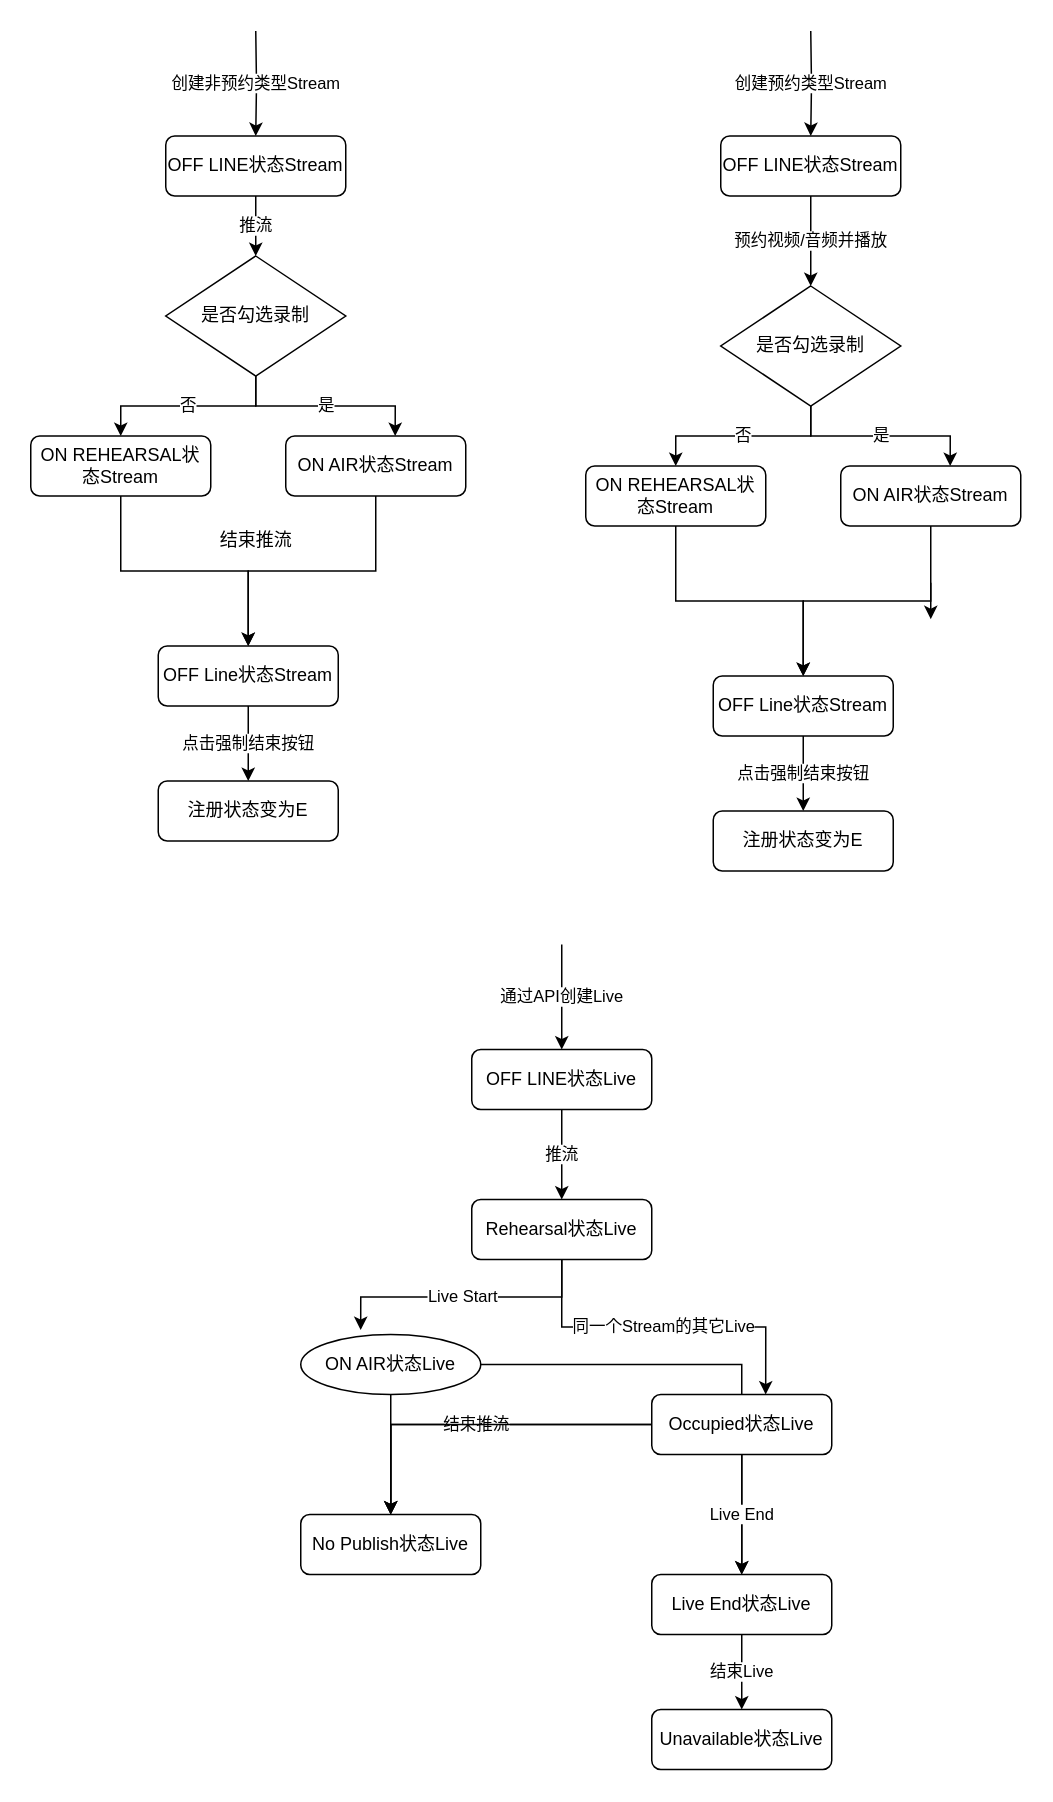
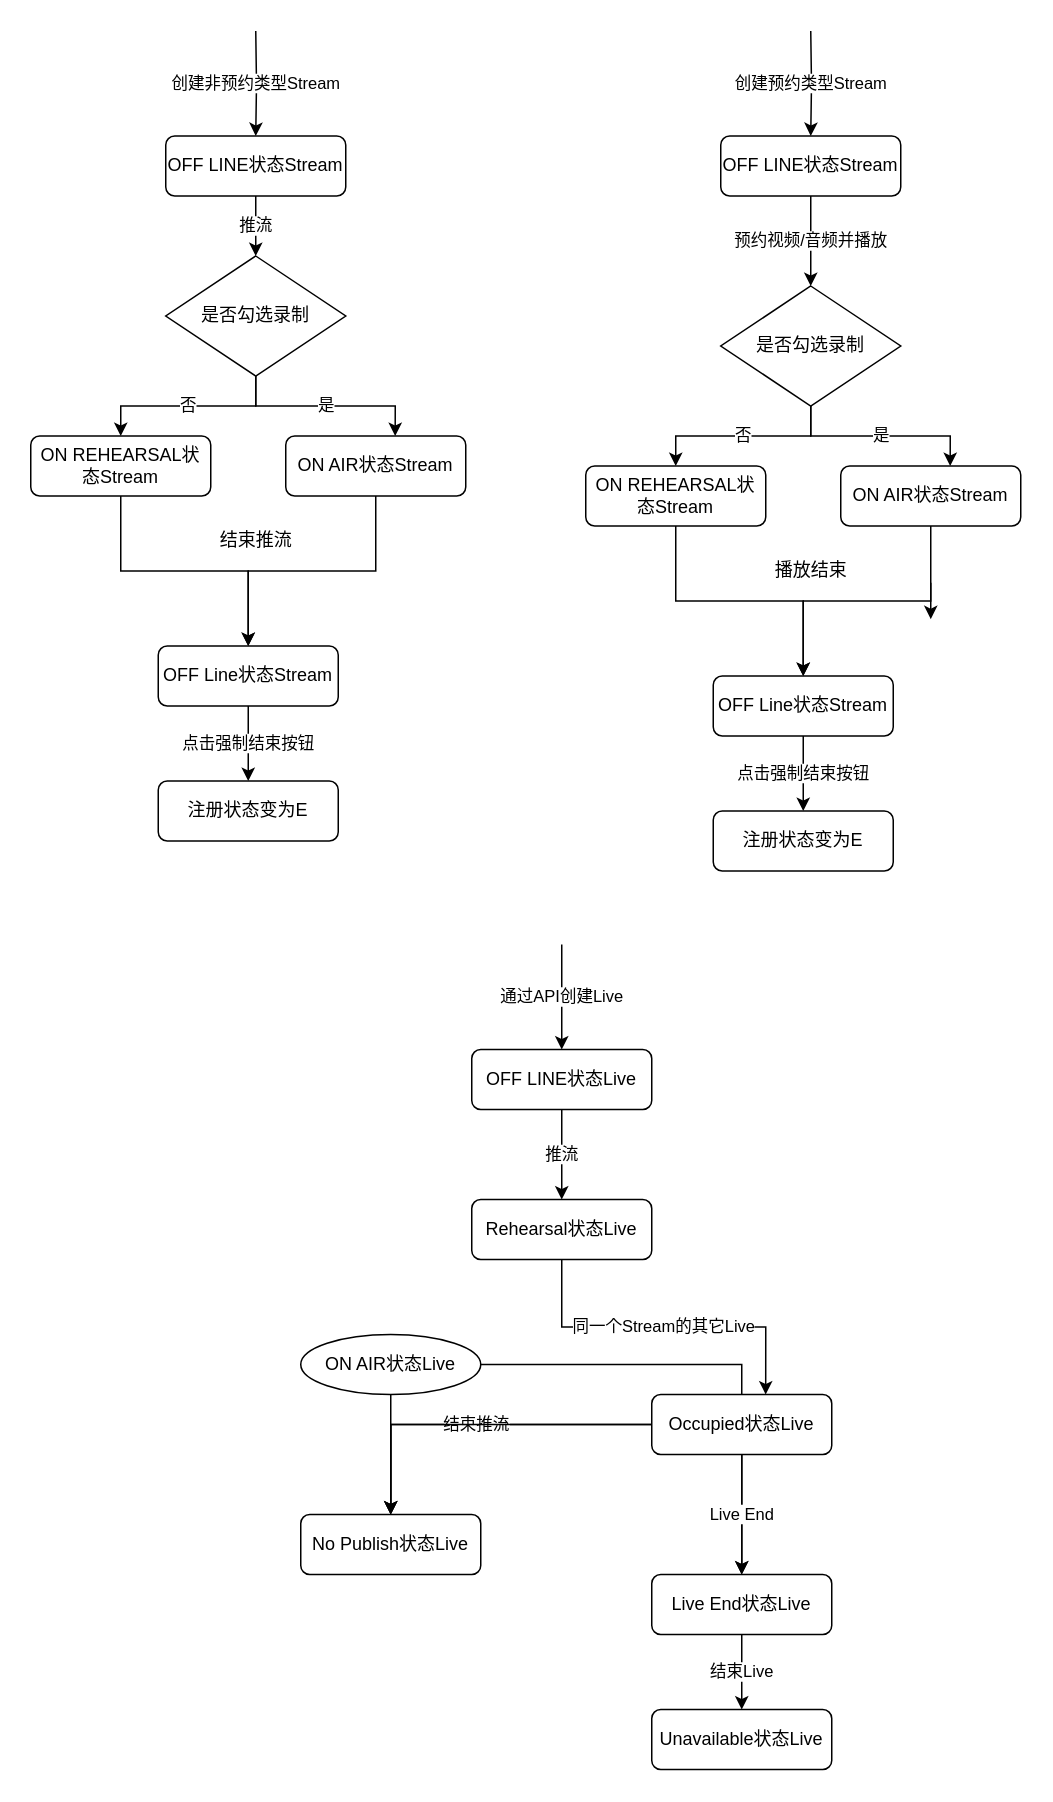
node "播放结束": added
edge "Rehearsal状态Live" -> "ON AIR状态Live": removed, label "Live Start"
